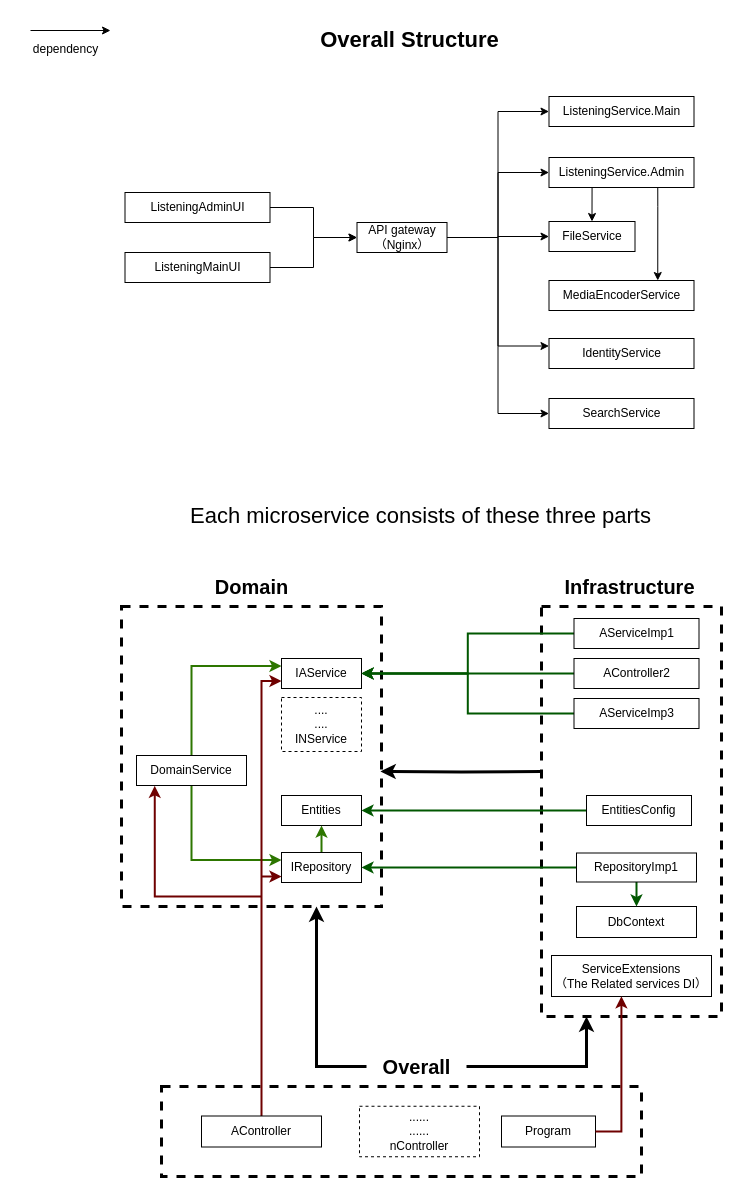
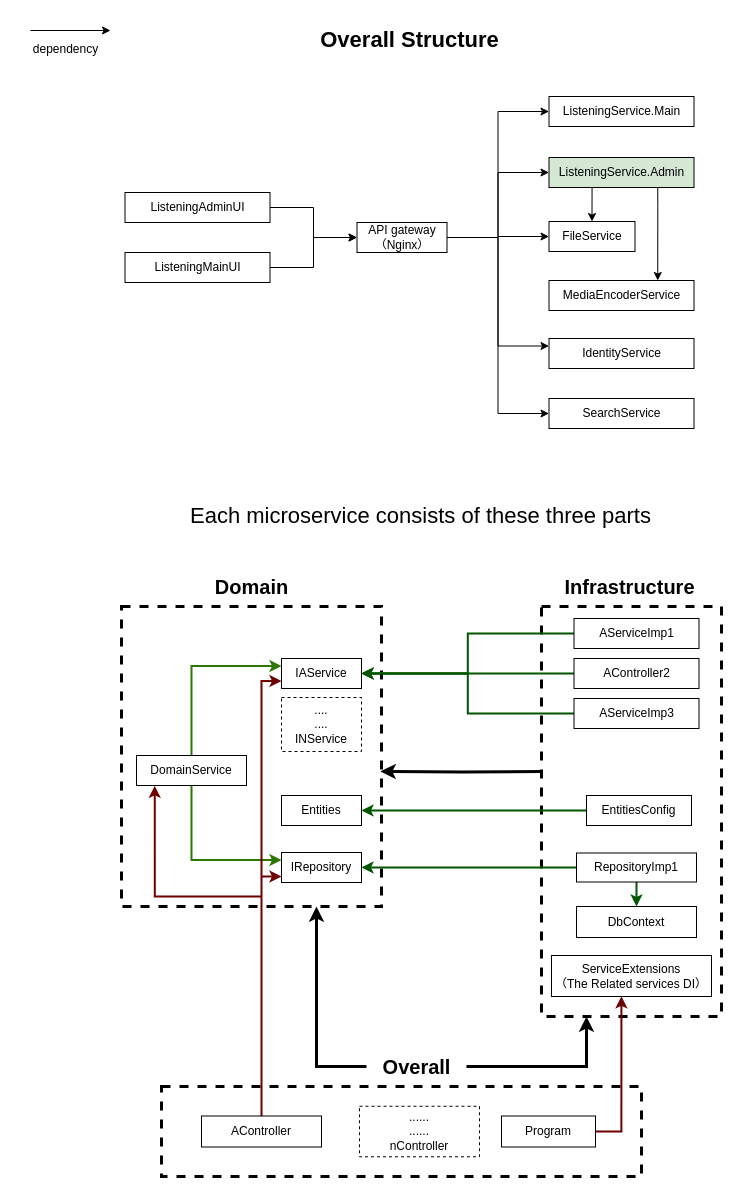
node "ListeningService.Admin": fillcolor #ffffff -> #d5e8d4
edge "IRepository" -> "Entities": removed
